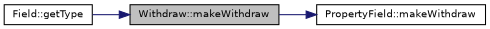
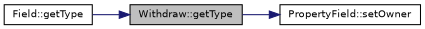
node "Withdraw::makeWithdraw": label "Withdraw::makeWithdraw" -> "Withdraw::getType"
node "PropertyField::makeWithdraw": label "PropertyField::makeWithdraw" -> "PropertyField::setOwner"
